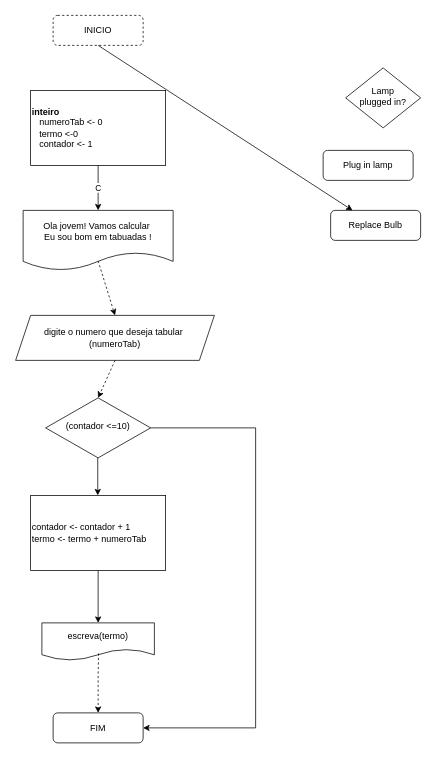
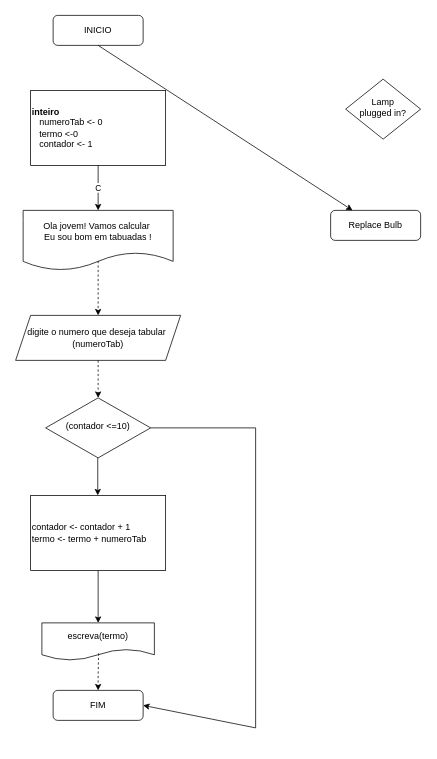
node "INICIO": style dashed -> solid
node "Lamp plugged in?": moved (383, 98) -> (383, 109)
node "Plug in lamp": removed
node "digite o numero que deseja tabular (numeroTab)": size 199x45 -> 165x45
node "FIM": moved (98, 728) -> (98, 705)
